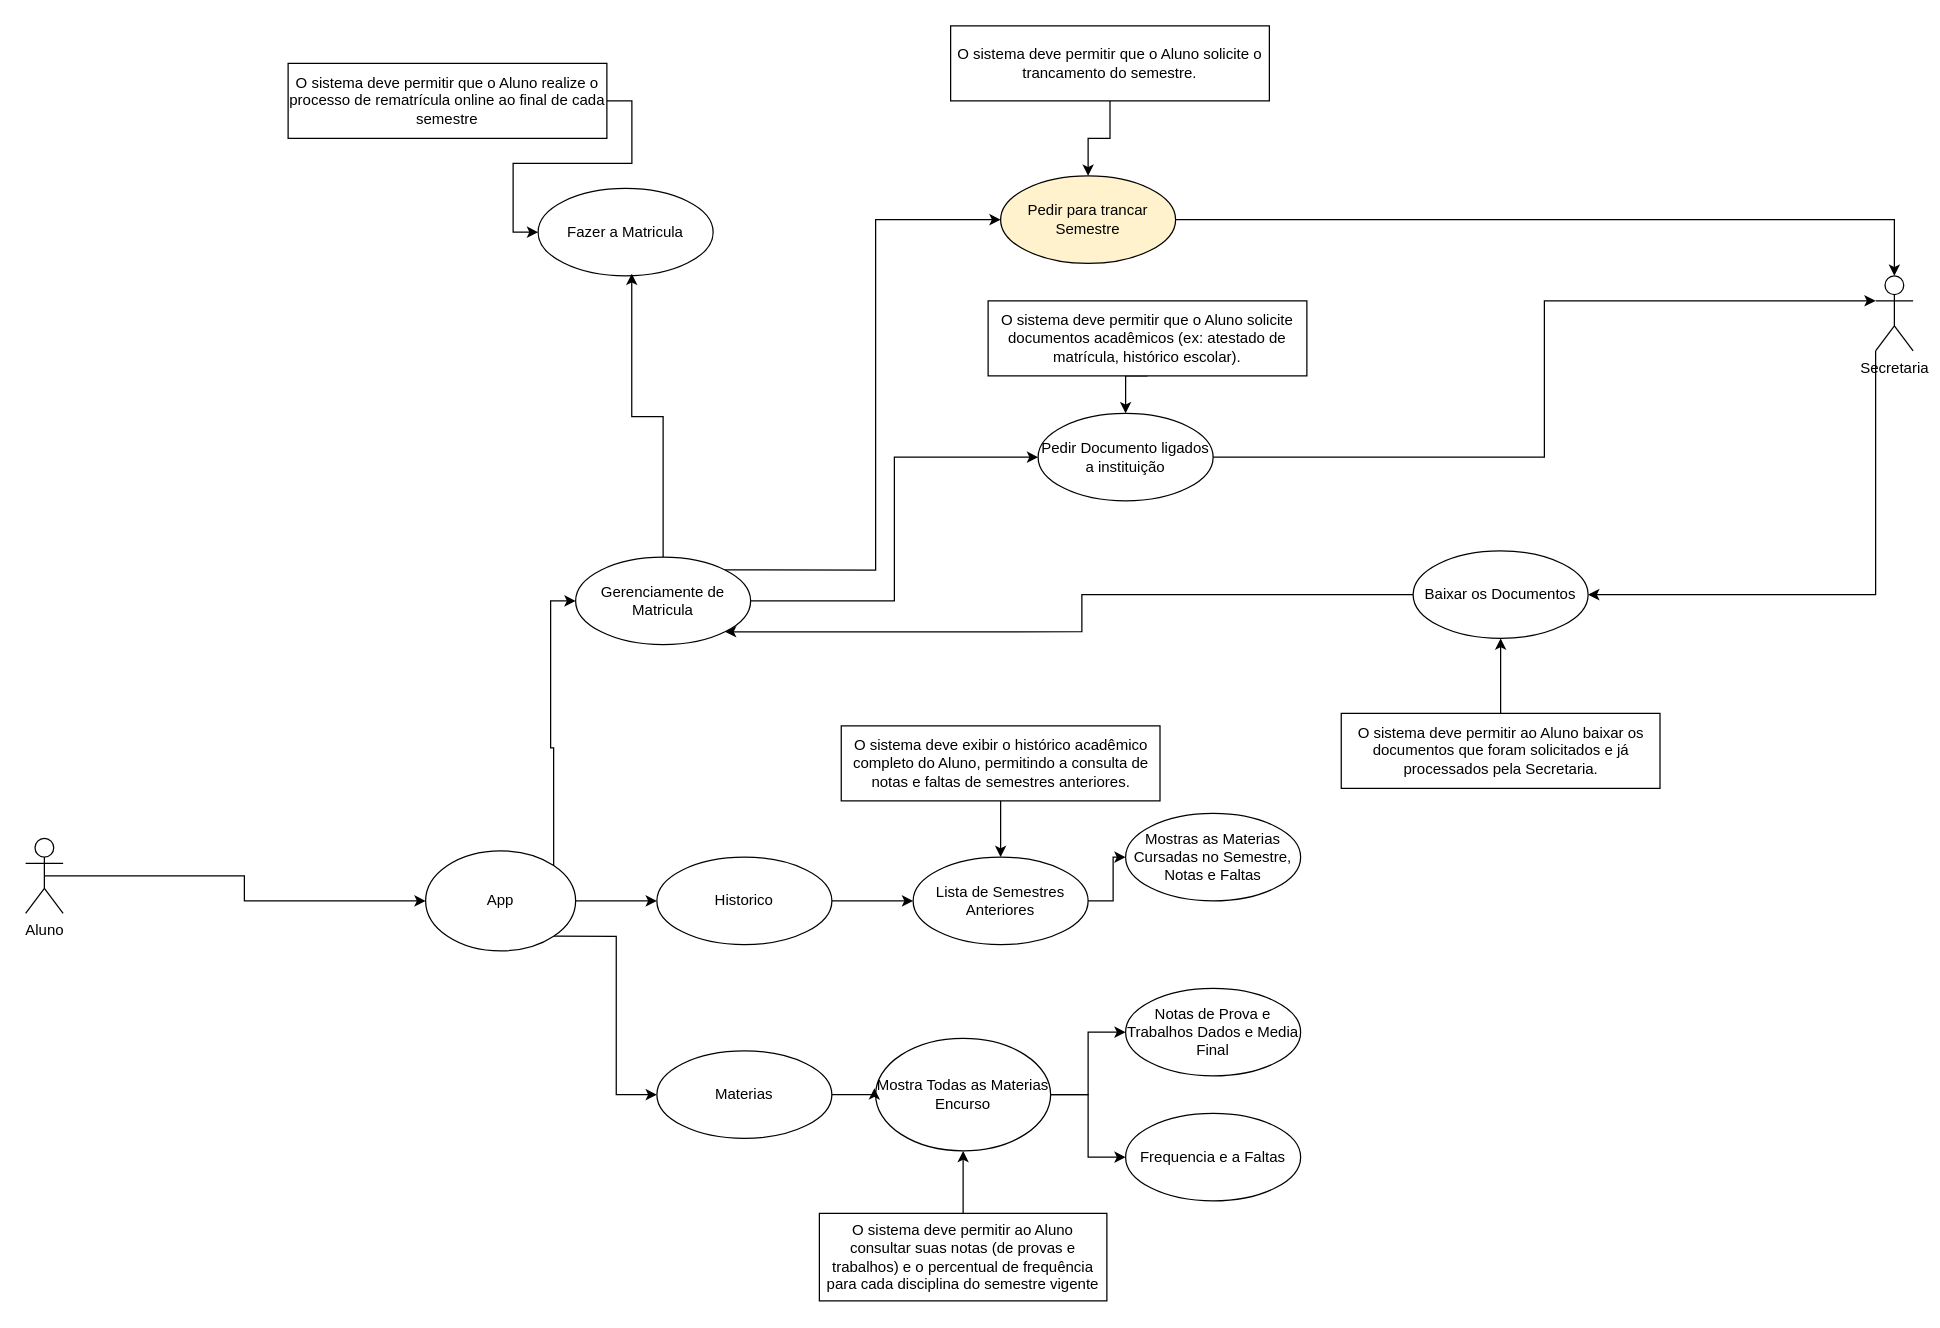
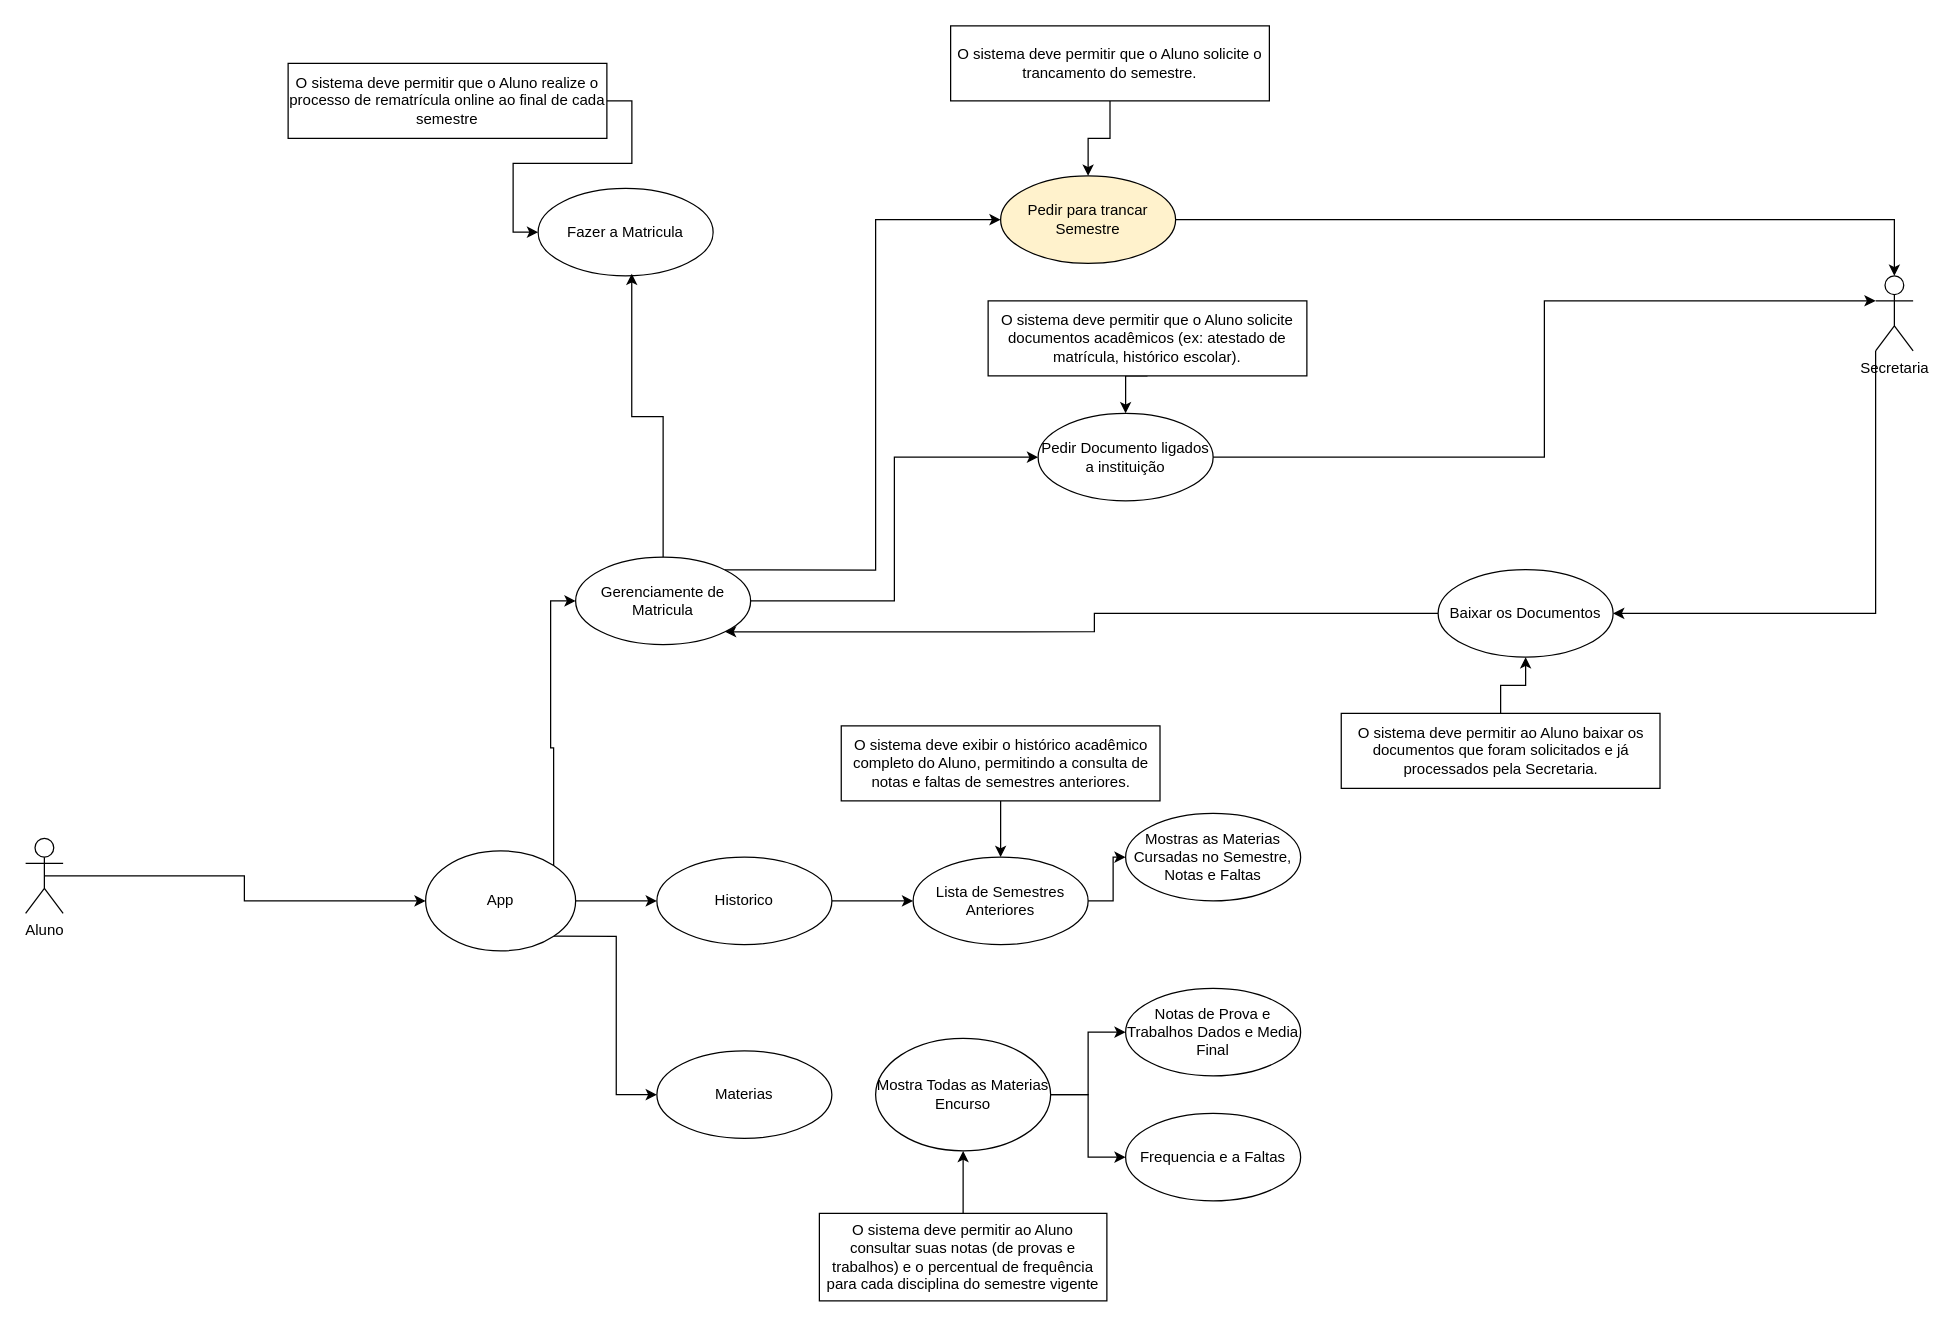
node "Baixar os Documentos": moved (1501, 594) -> (1526, 613)
edge "Materias" -> "Mostra Todas as Materias Encurso": removed
